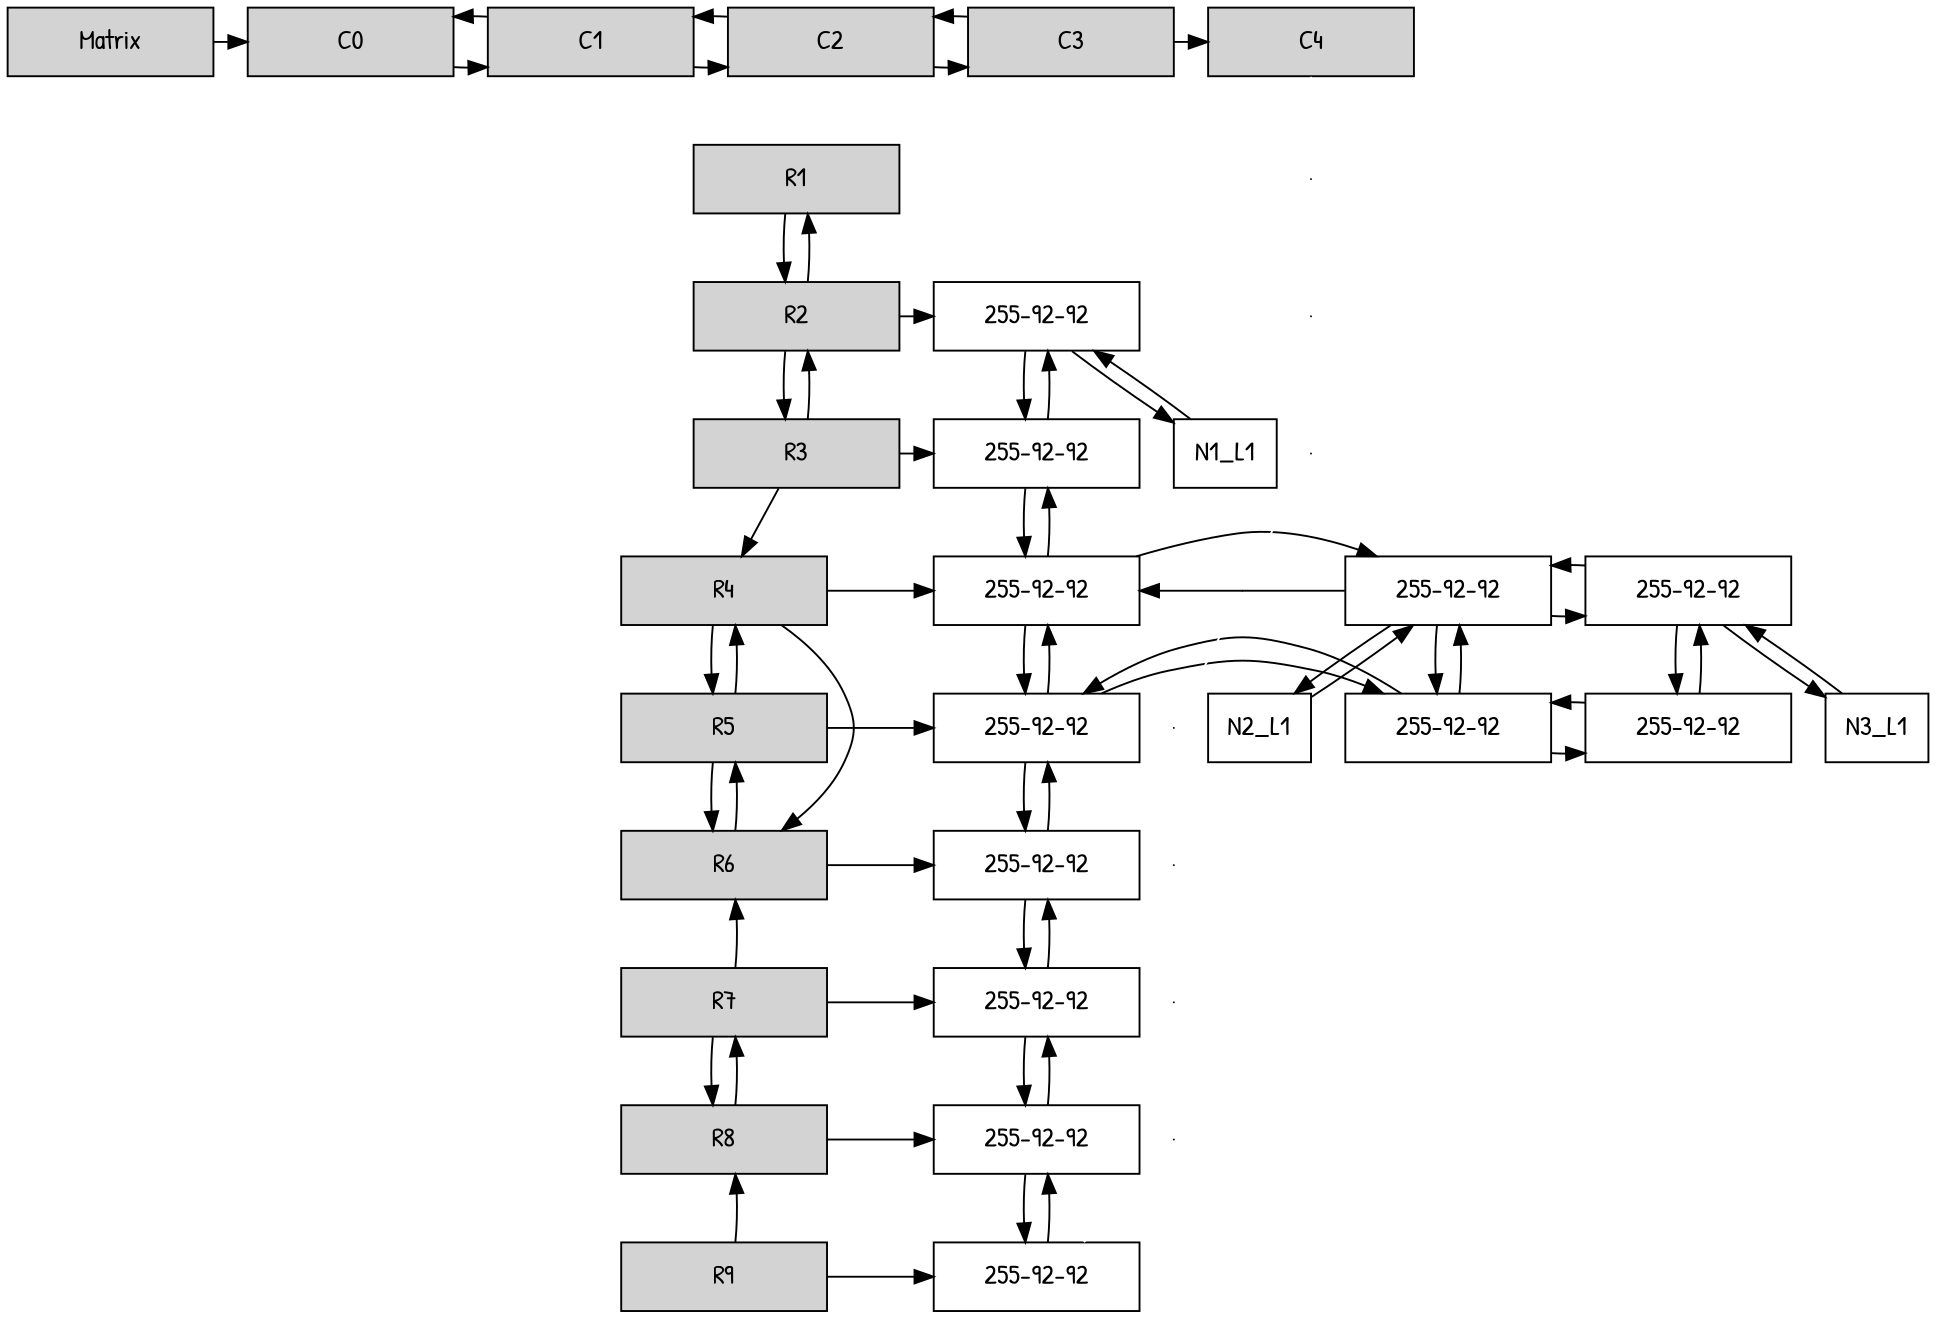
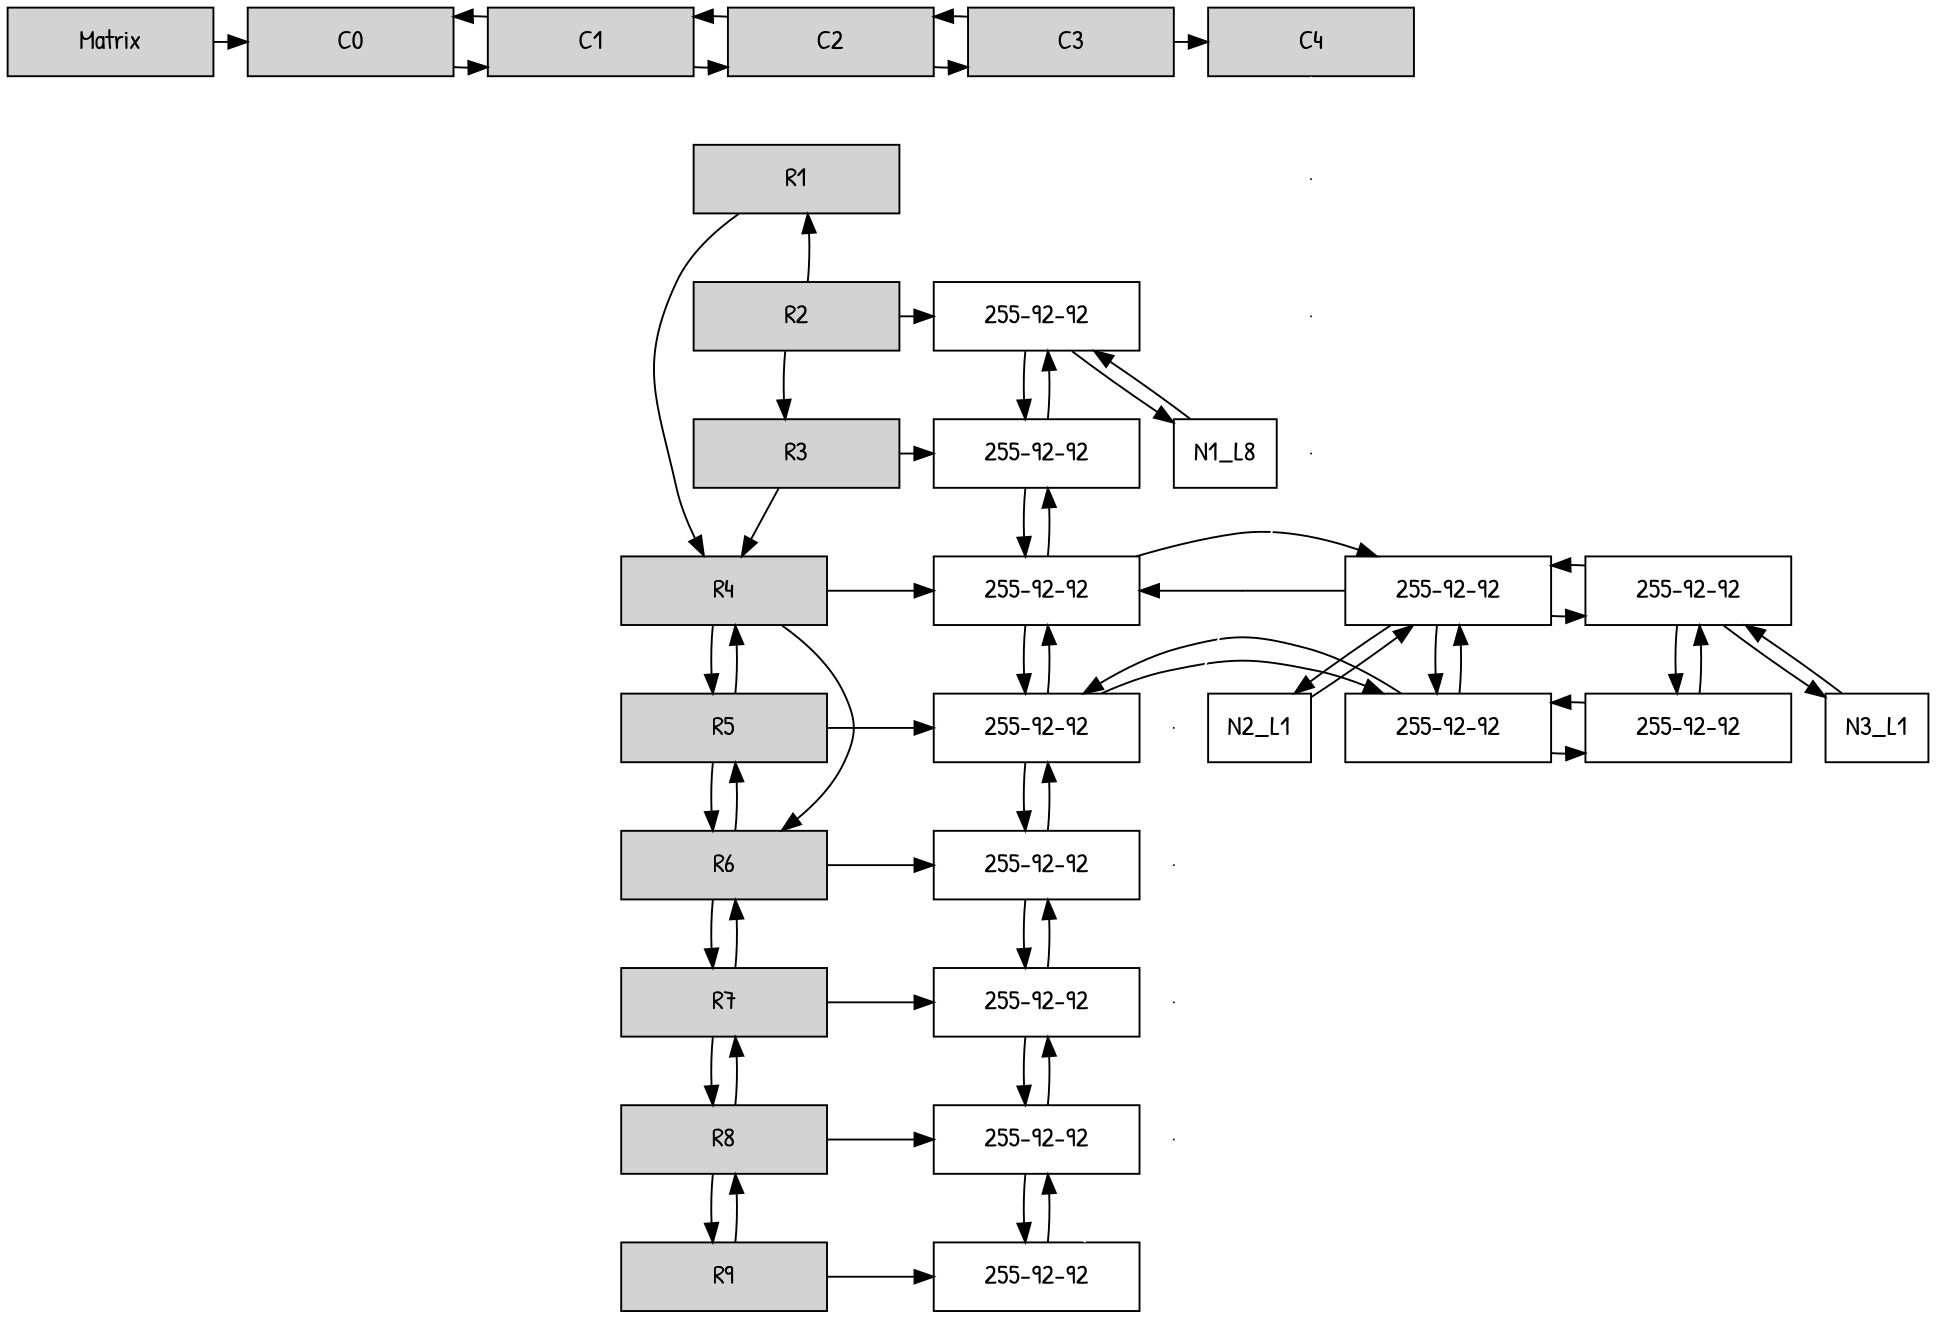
edge "R1" -> "R2": now "R1" -> "R4"
edge "R3" -> "R2": removed
node "N1_L1": label "N1_L1" -> "N1_L8"
edge "R6" -> "R7": added
edge "R8" -> "R9": added
